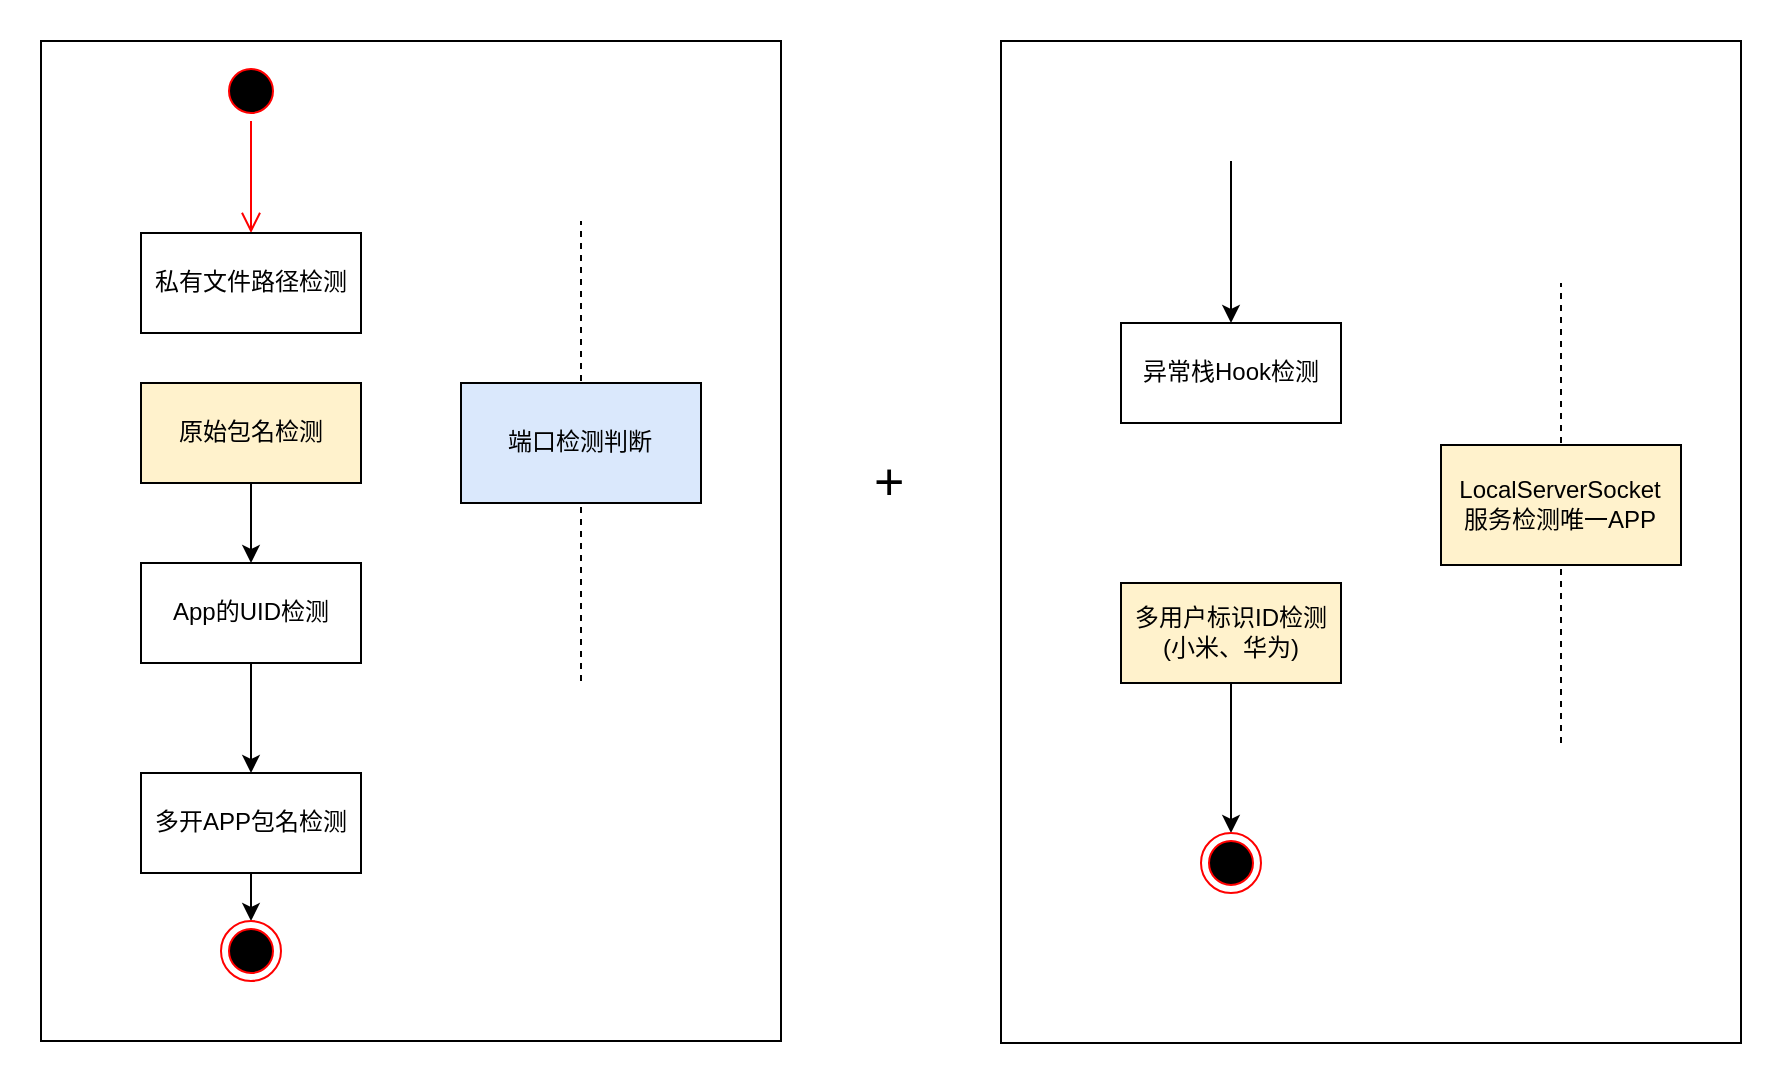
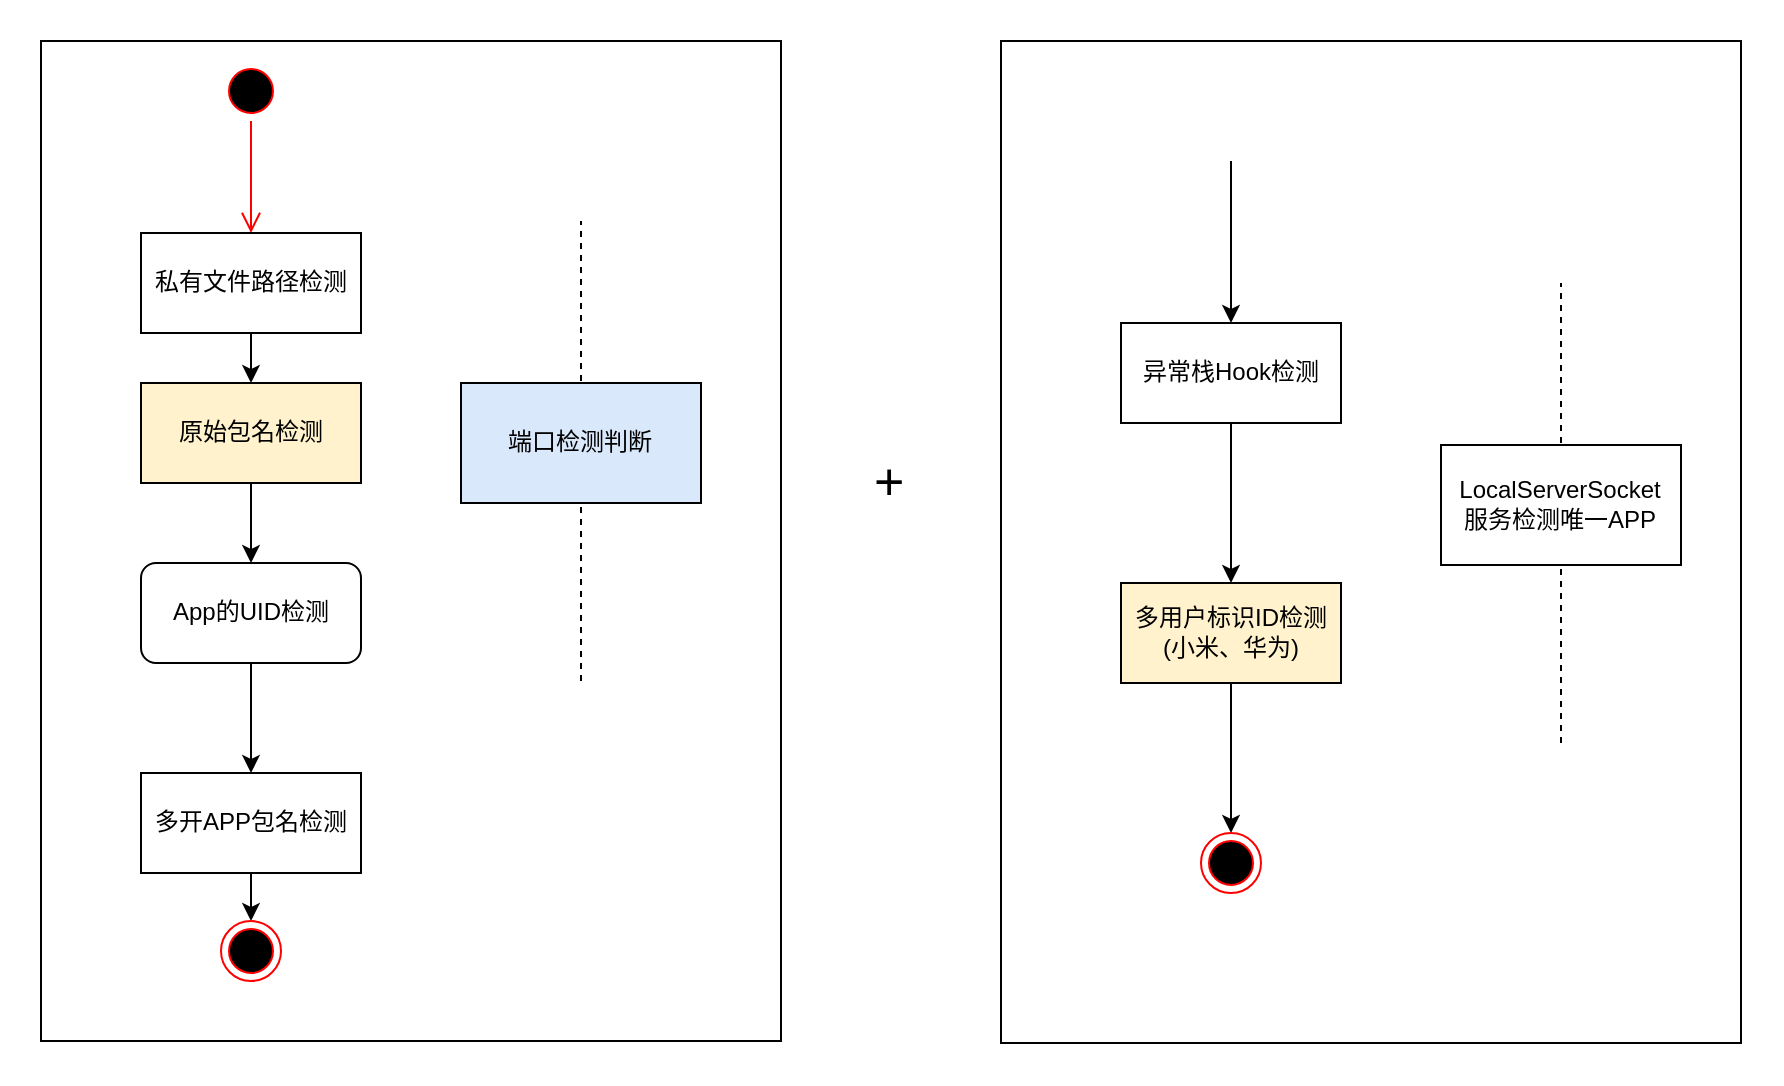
edge "私有文件路径检测" -> "原始包名检测": added
edge "异常栈Hook检测" -> "多用户标识ID检测 (小米、华为)": added
node "LocalServerSocket 服务检测唯一APP": fillcolor #fff2cc -> #ffffff
node "App的UID检测": shape rectangle -> rounded rectangle
